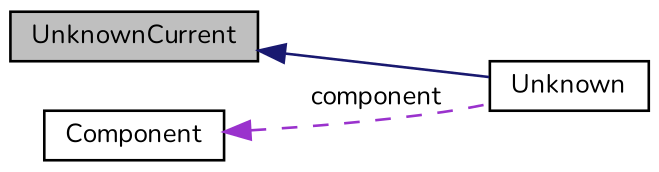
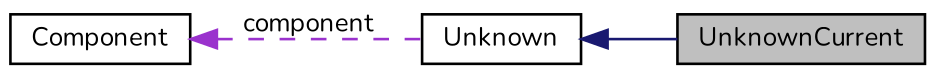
edge "Unknown" -> "UnknownCurrent": reversed
